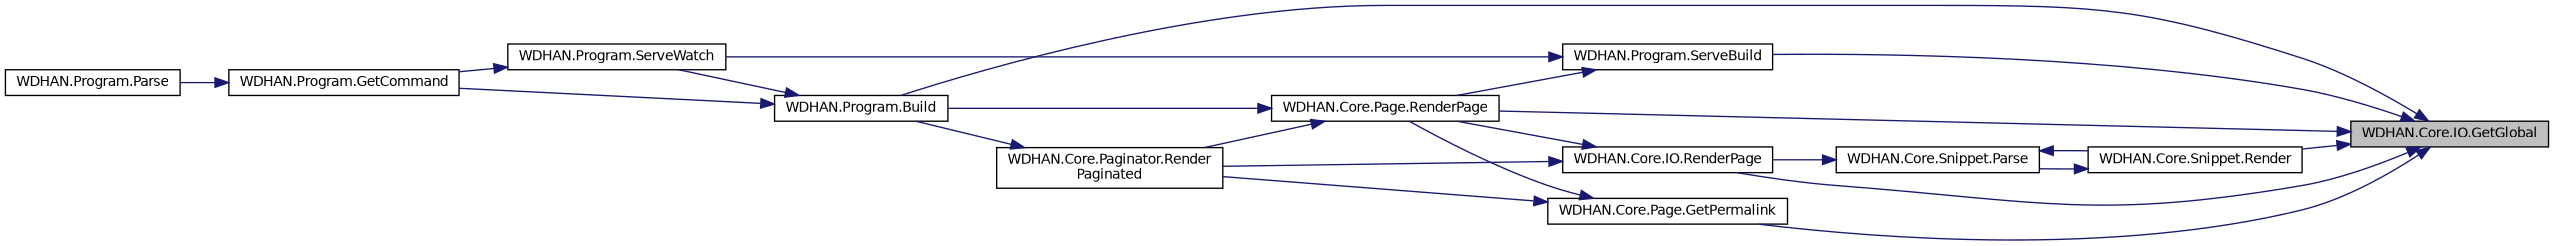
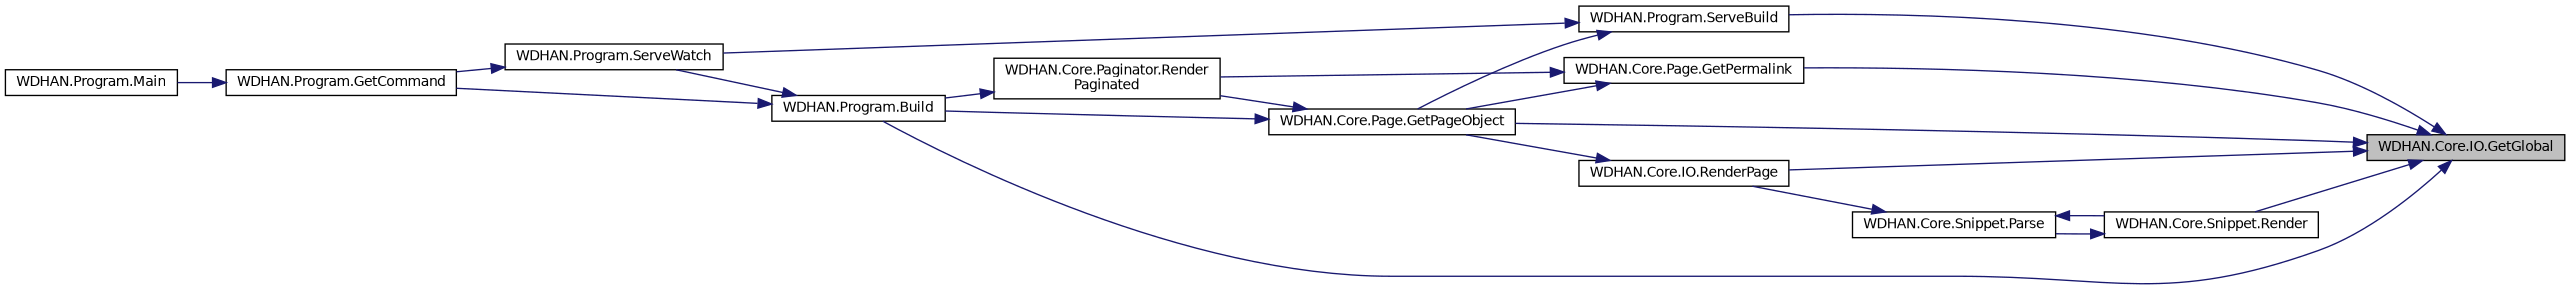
node "WDHAN.Program.Parse": label "WDHAN.Program.Parse" -> "WDHAN.Program.Main"
node "WDHAN.Core.Page.RenderPage": label "WDHAN.Core.Page.RenderPage" -> "WDHAN.Core.Page.GetPageObject"
edge "WDHAN.Core.Paginator.Render Paginated" -> "WDHAN.Core.IO.RenderPage": removed
